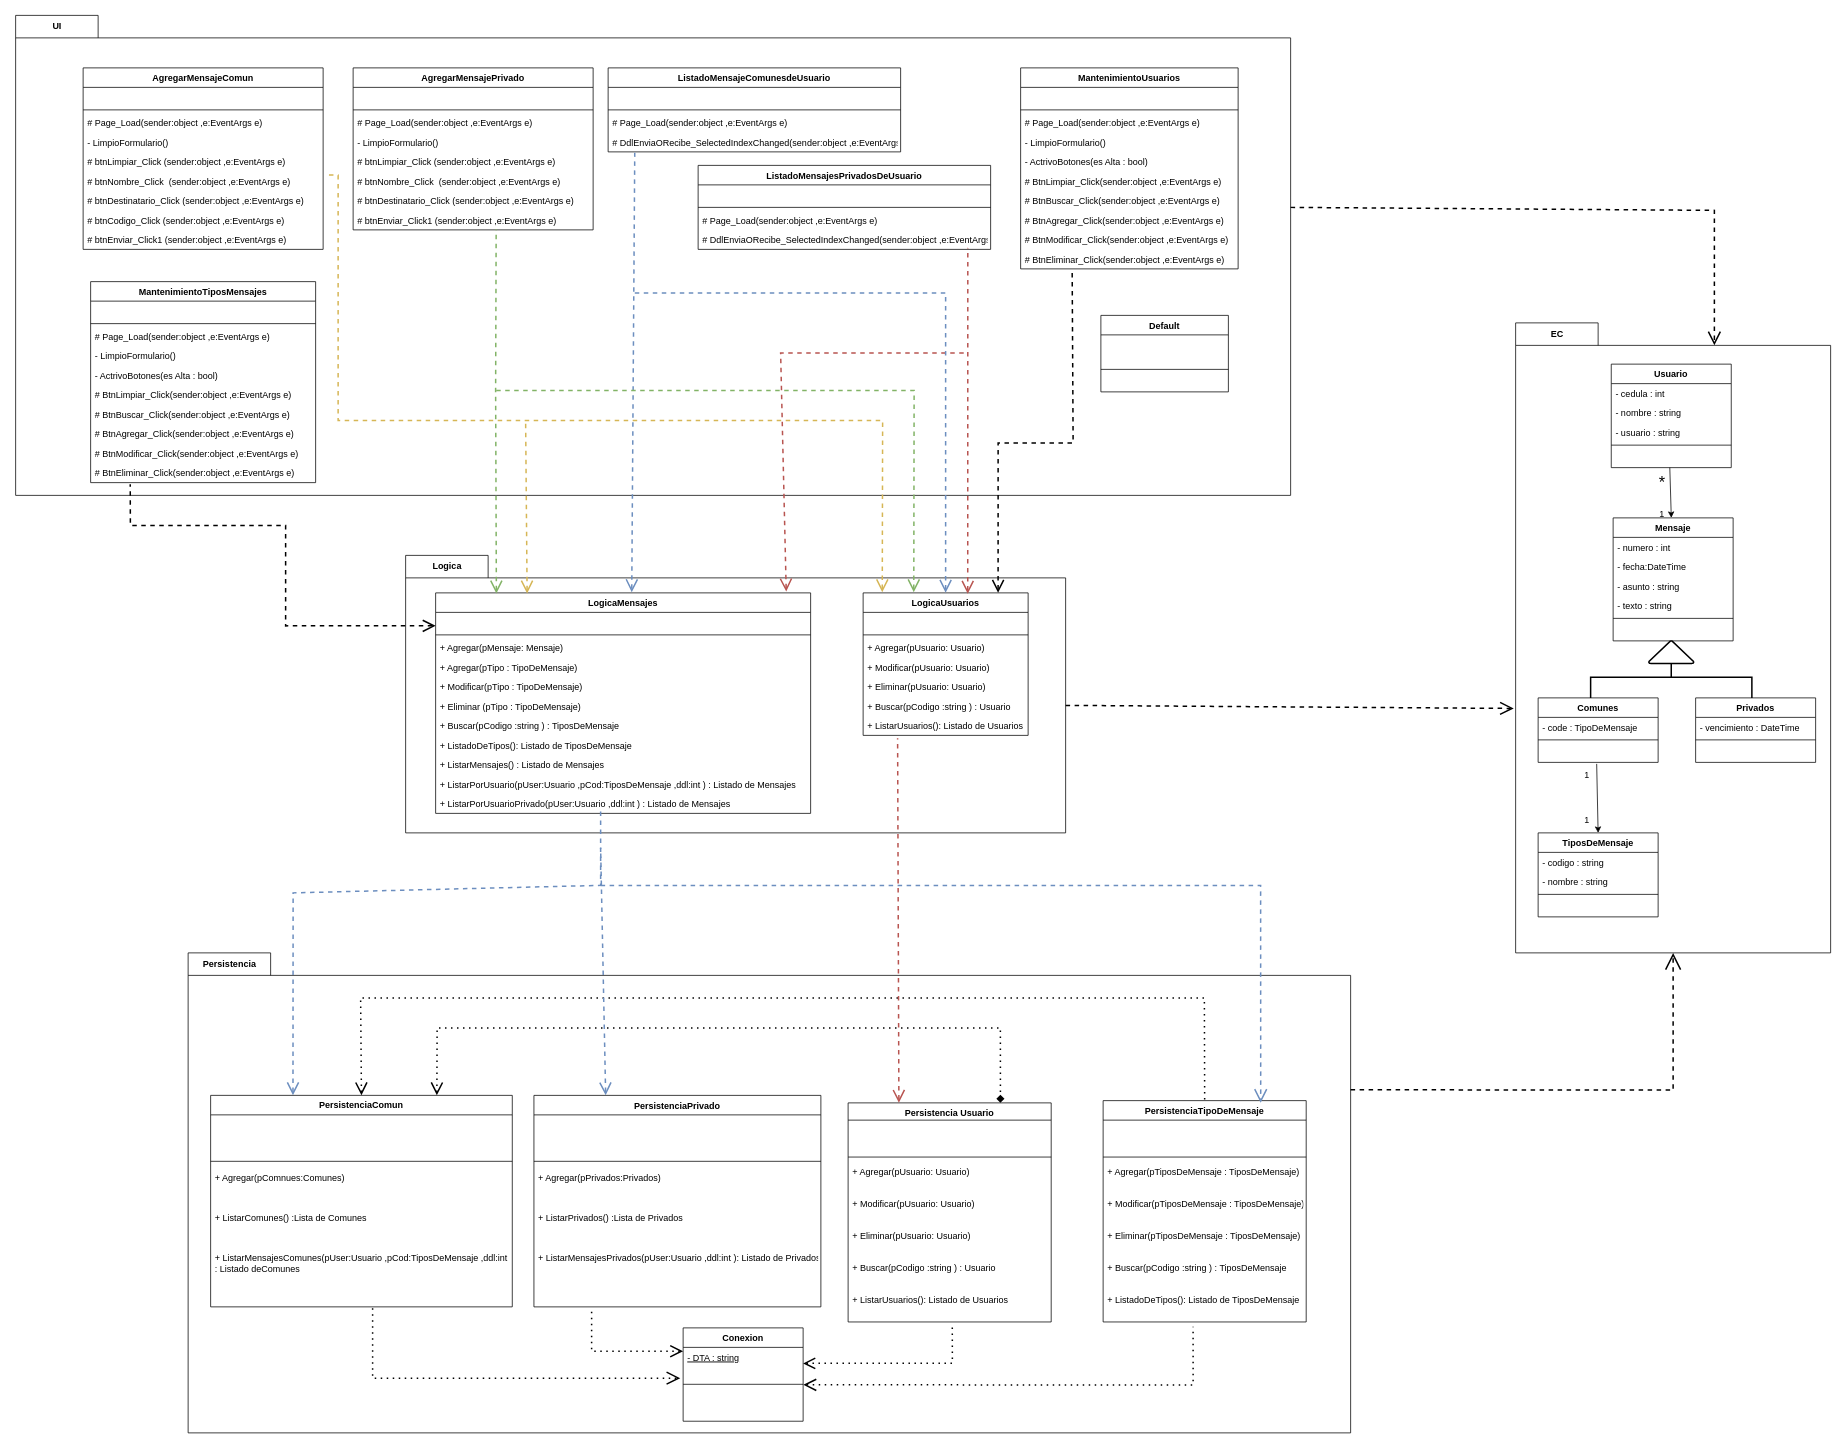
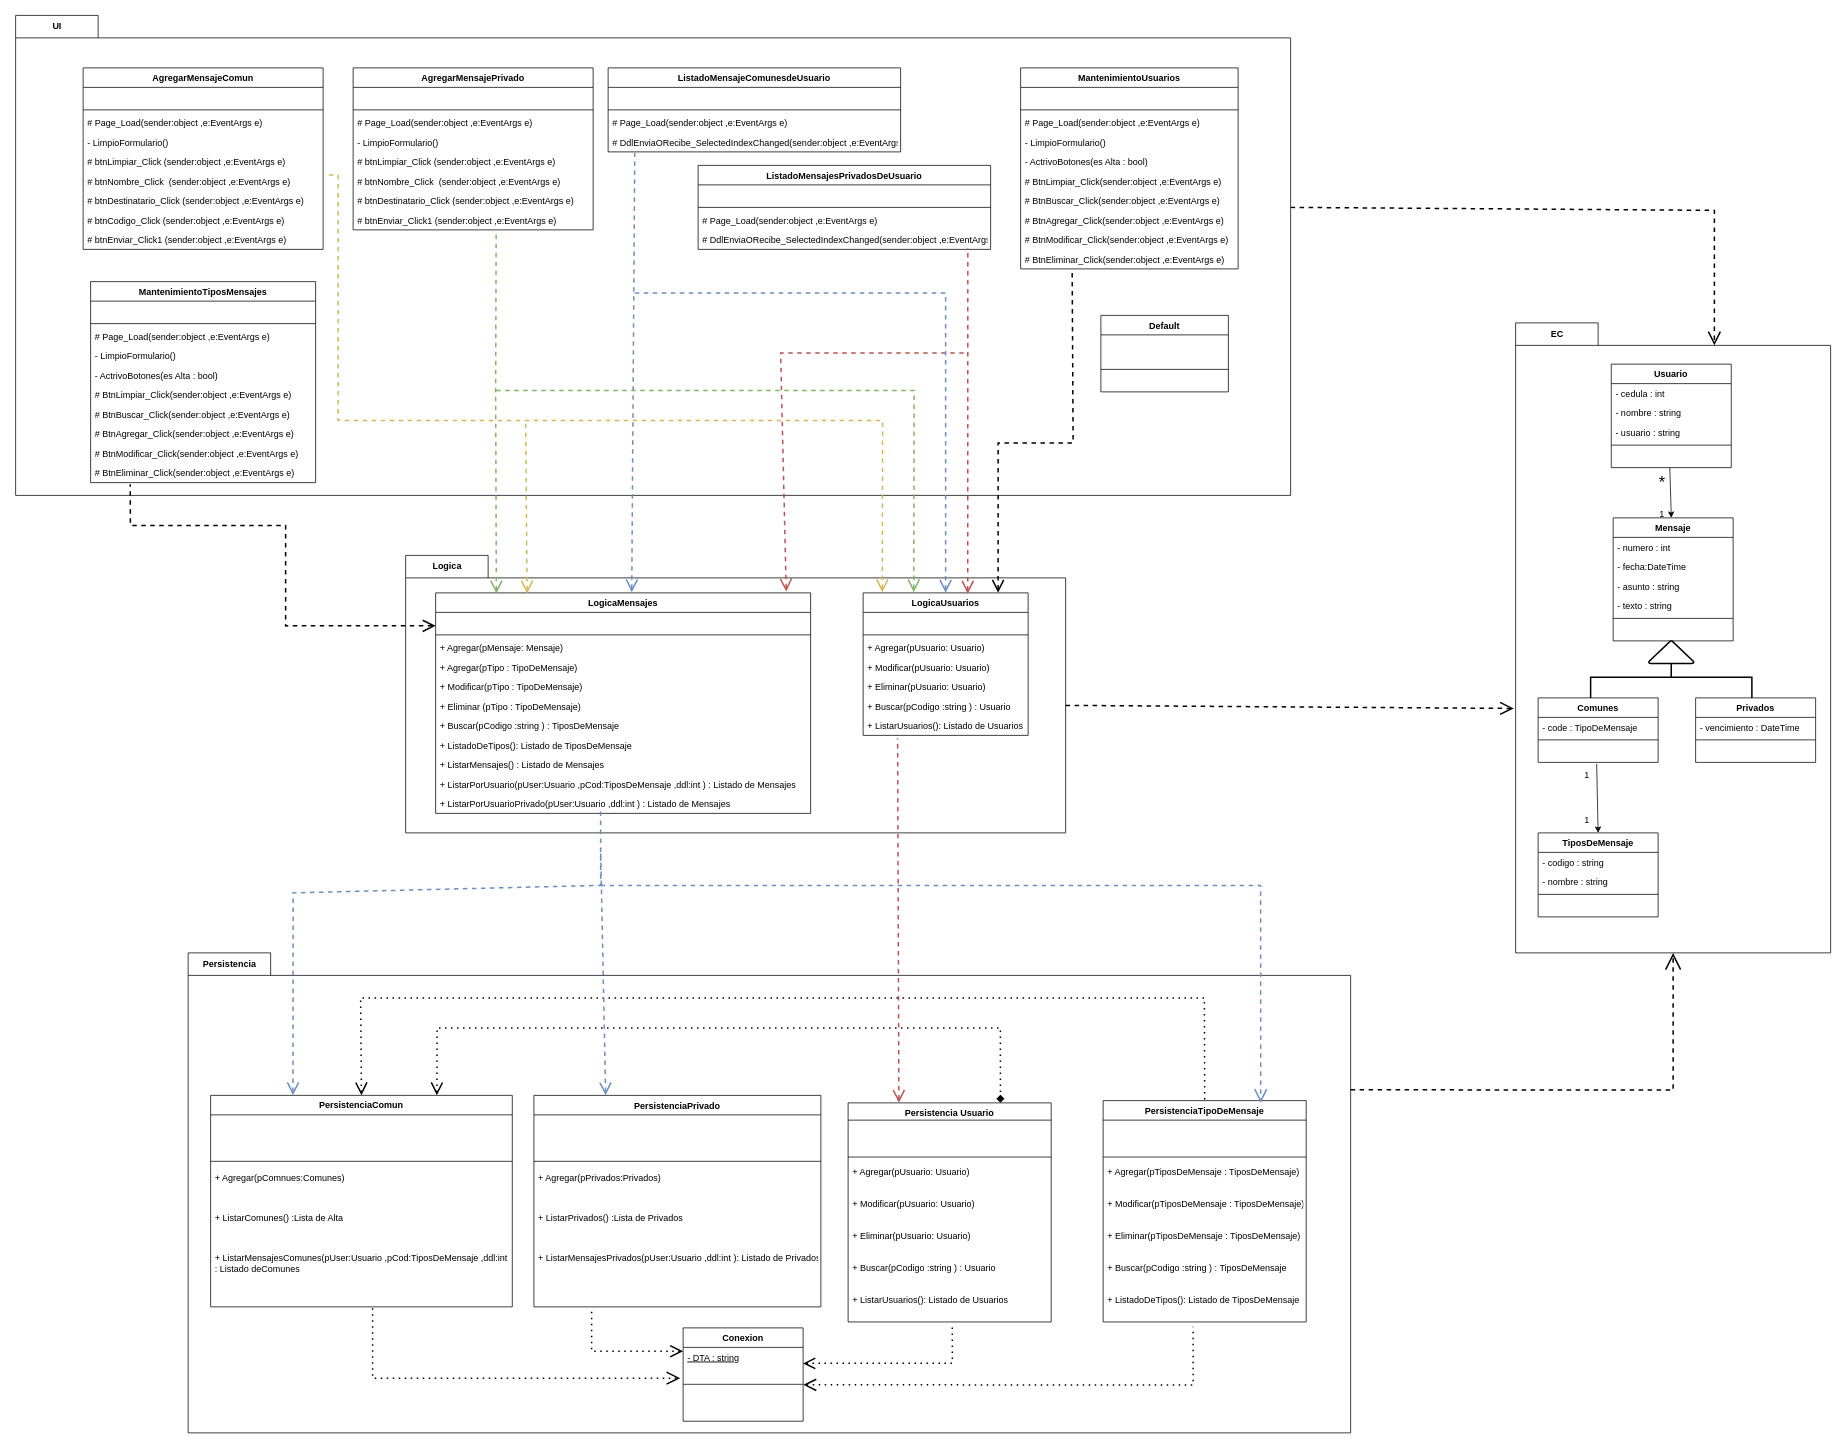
node "+ ListarComunes() :Lista de Comunes": label "+ ListarComunes() :Lista de Comunes" -> "+ ListarComunes() :Lista de Alta"
